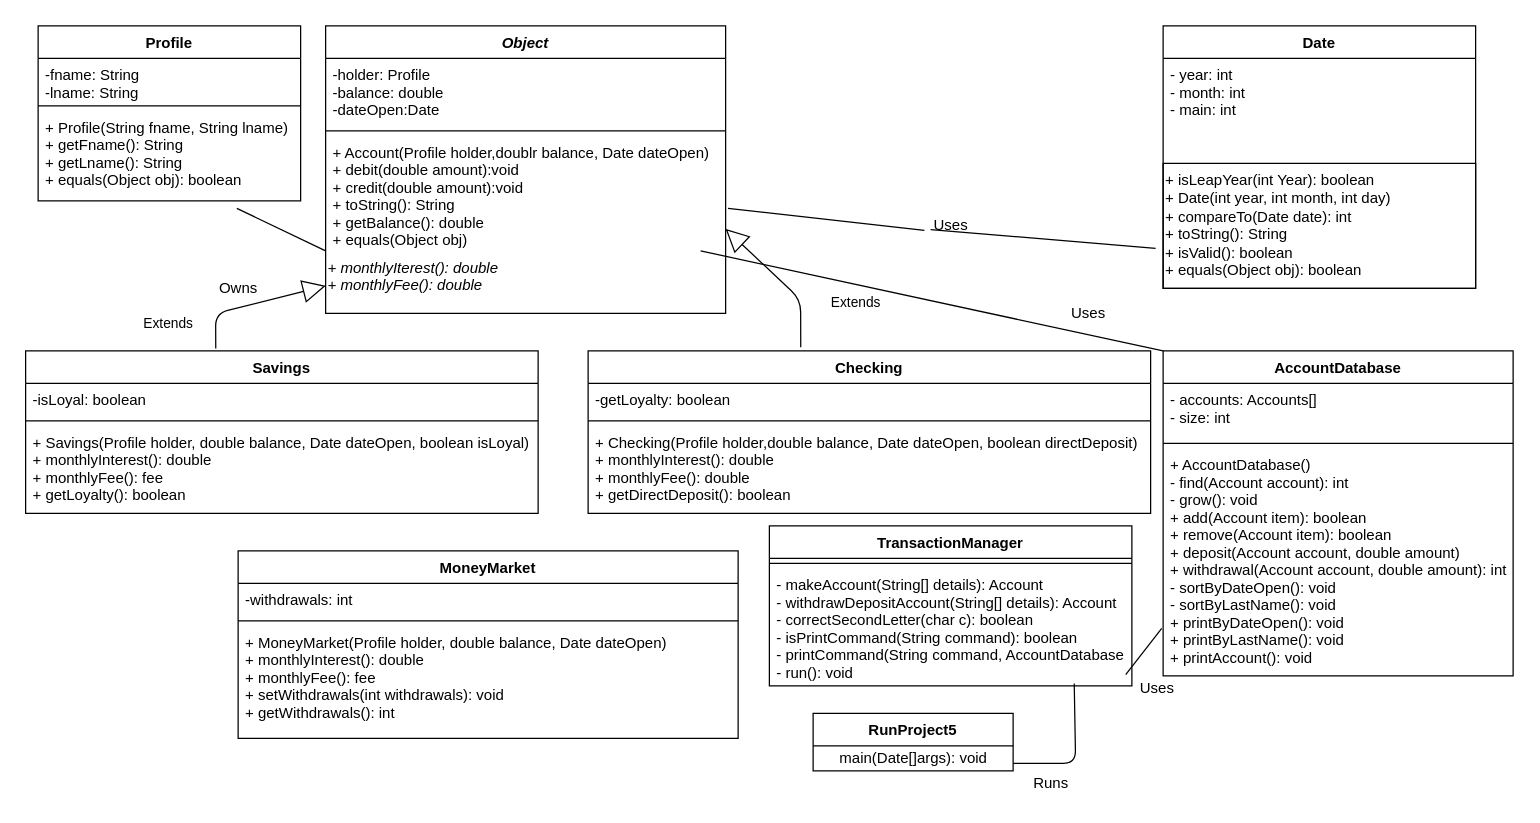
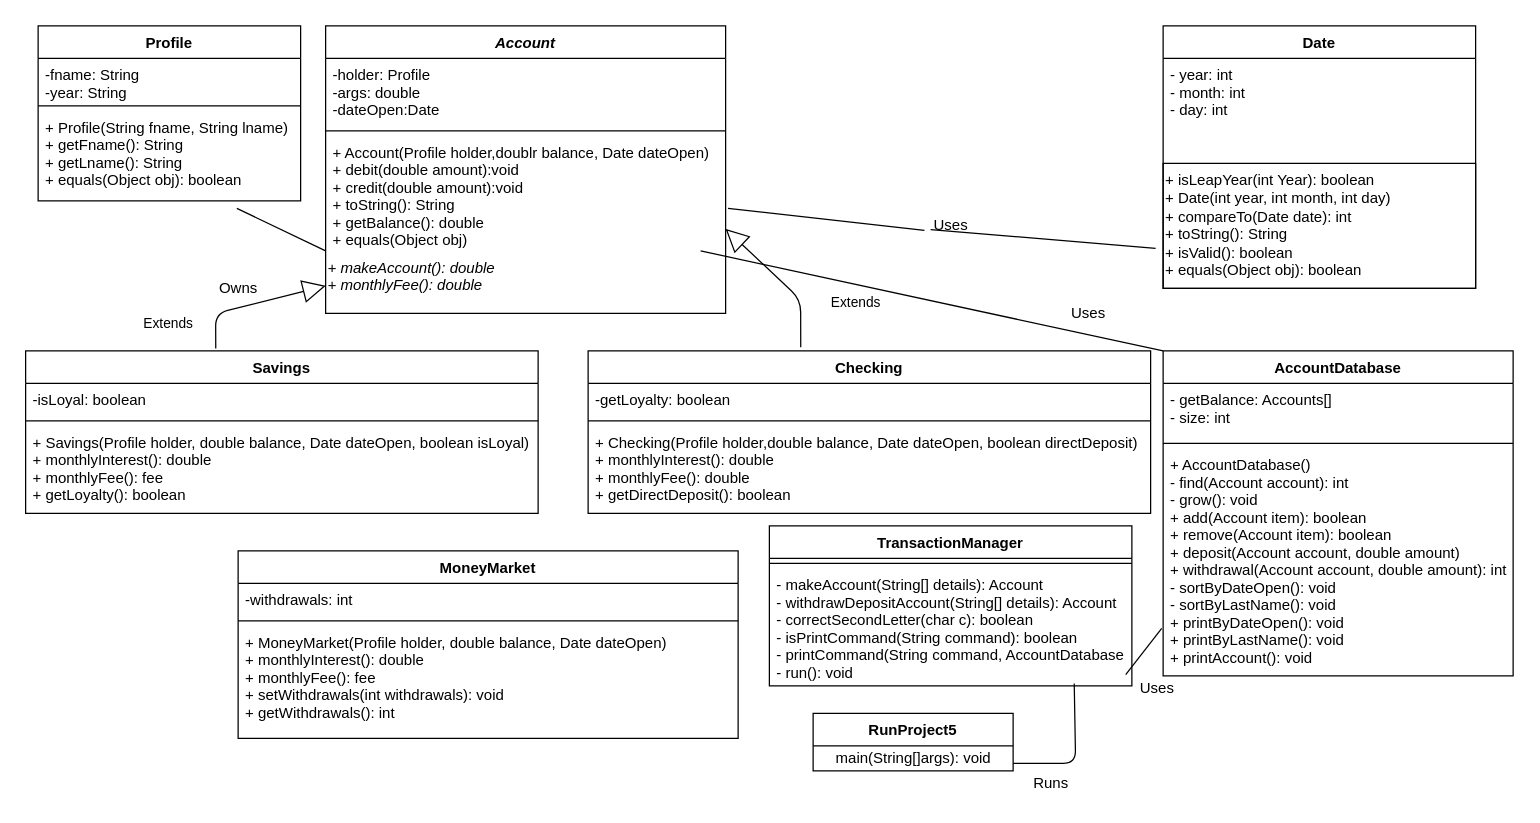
node "Object": label "Object" -> "Account"
node "-fname: String -lname: String": label "-fname: String -lname: String" -> "-fname: String -year: String"
node "-holder: Profile -balance: double -dateOpen:Date": label "-holder: Profile -balance: double -dateOpen:Date" -> "-holder: Profile -args: double -dateOpen:Date"
node "- year: int - month: int - main: int": label "- year: int - month: int - main: int" -> "- year: int - month: int - day: int"
node "+ monthlyIterest(): double + monthlyFee(): double": label "+ monthlyIterest(): double + monthlyFee(): double" -> "+ makeAccount(): double + monthlyFee(): double"
node "- accounts: Accounts[] - size: int": label "- accounts: Accounts[] - size: int" -> "- getBalance: Accounts[] - size: int"
node "main(Date[]args): void": label "main(Date[]args): void" -> "main(String[]args): void"
